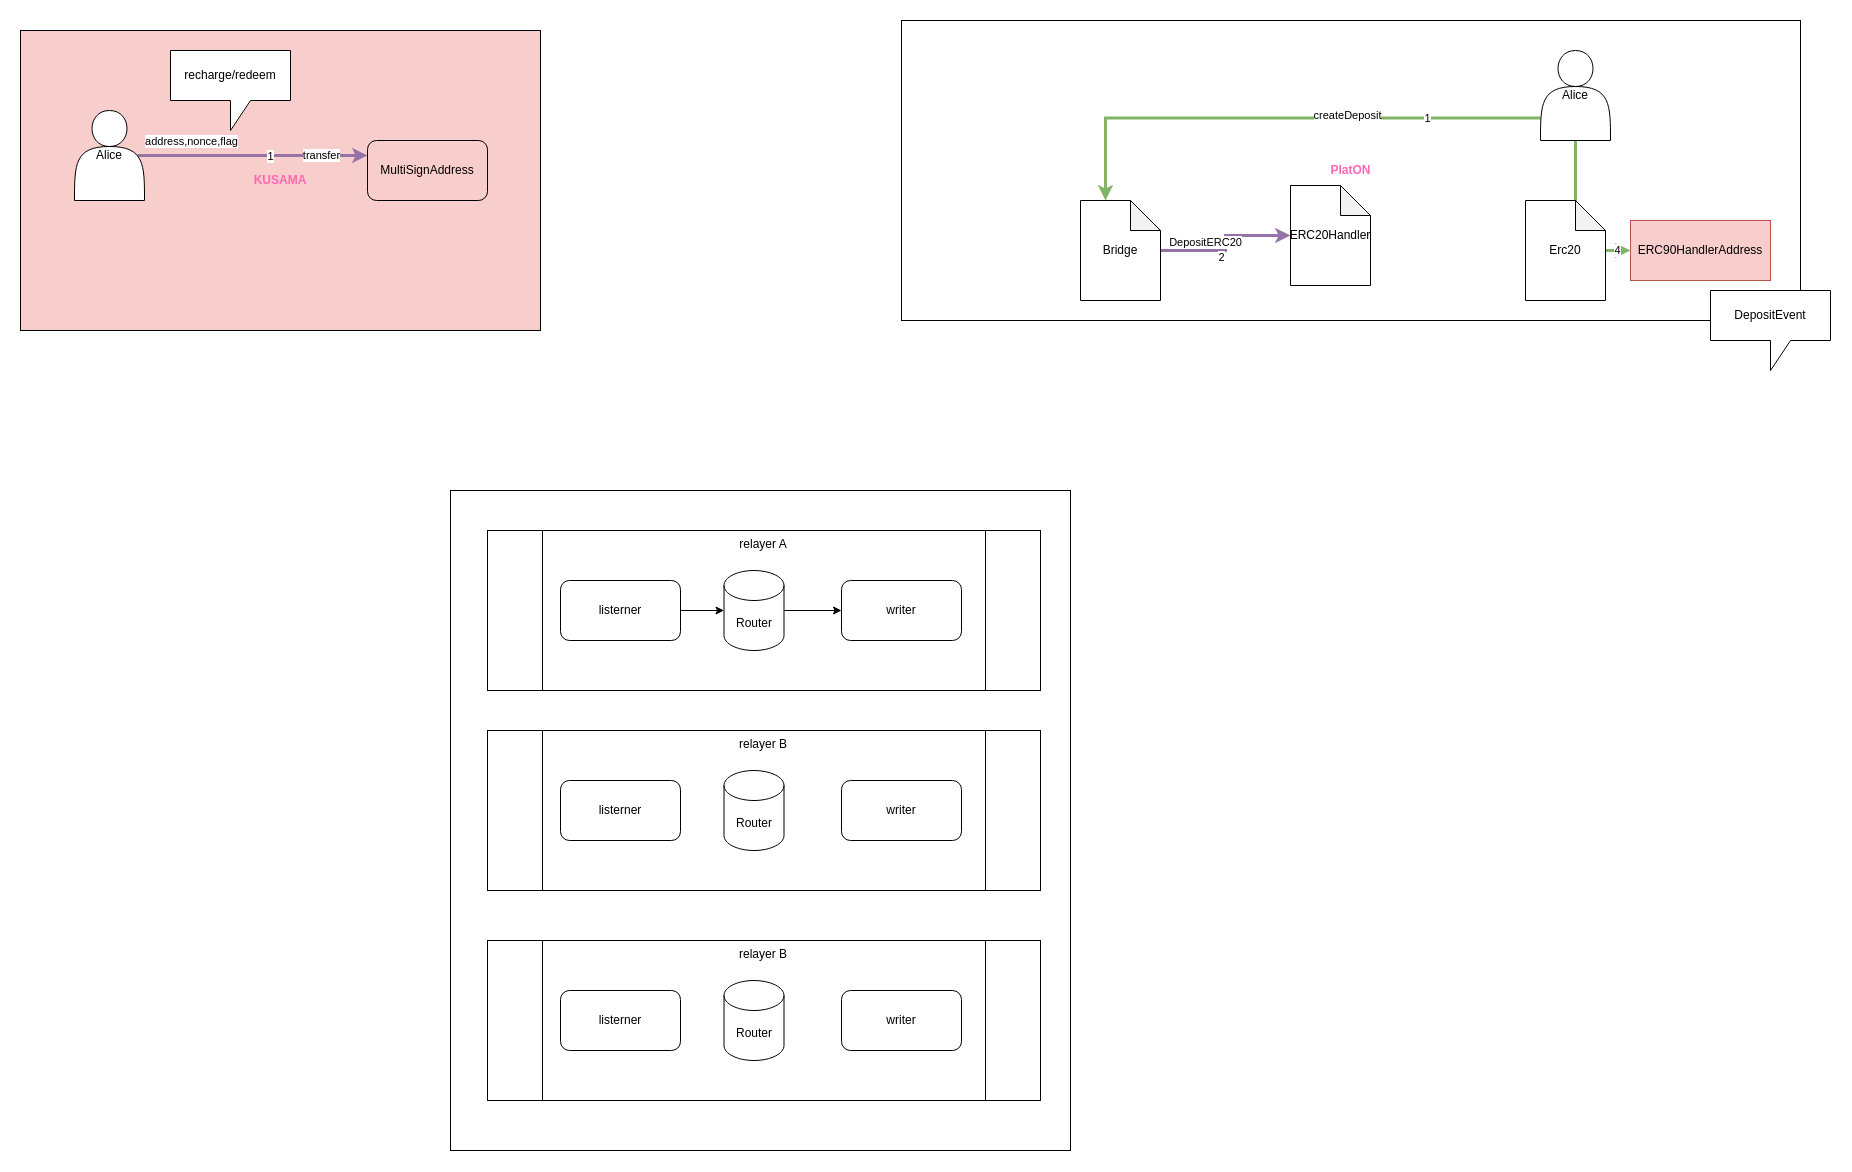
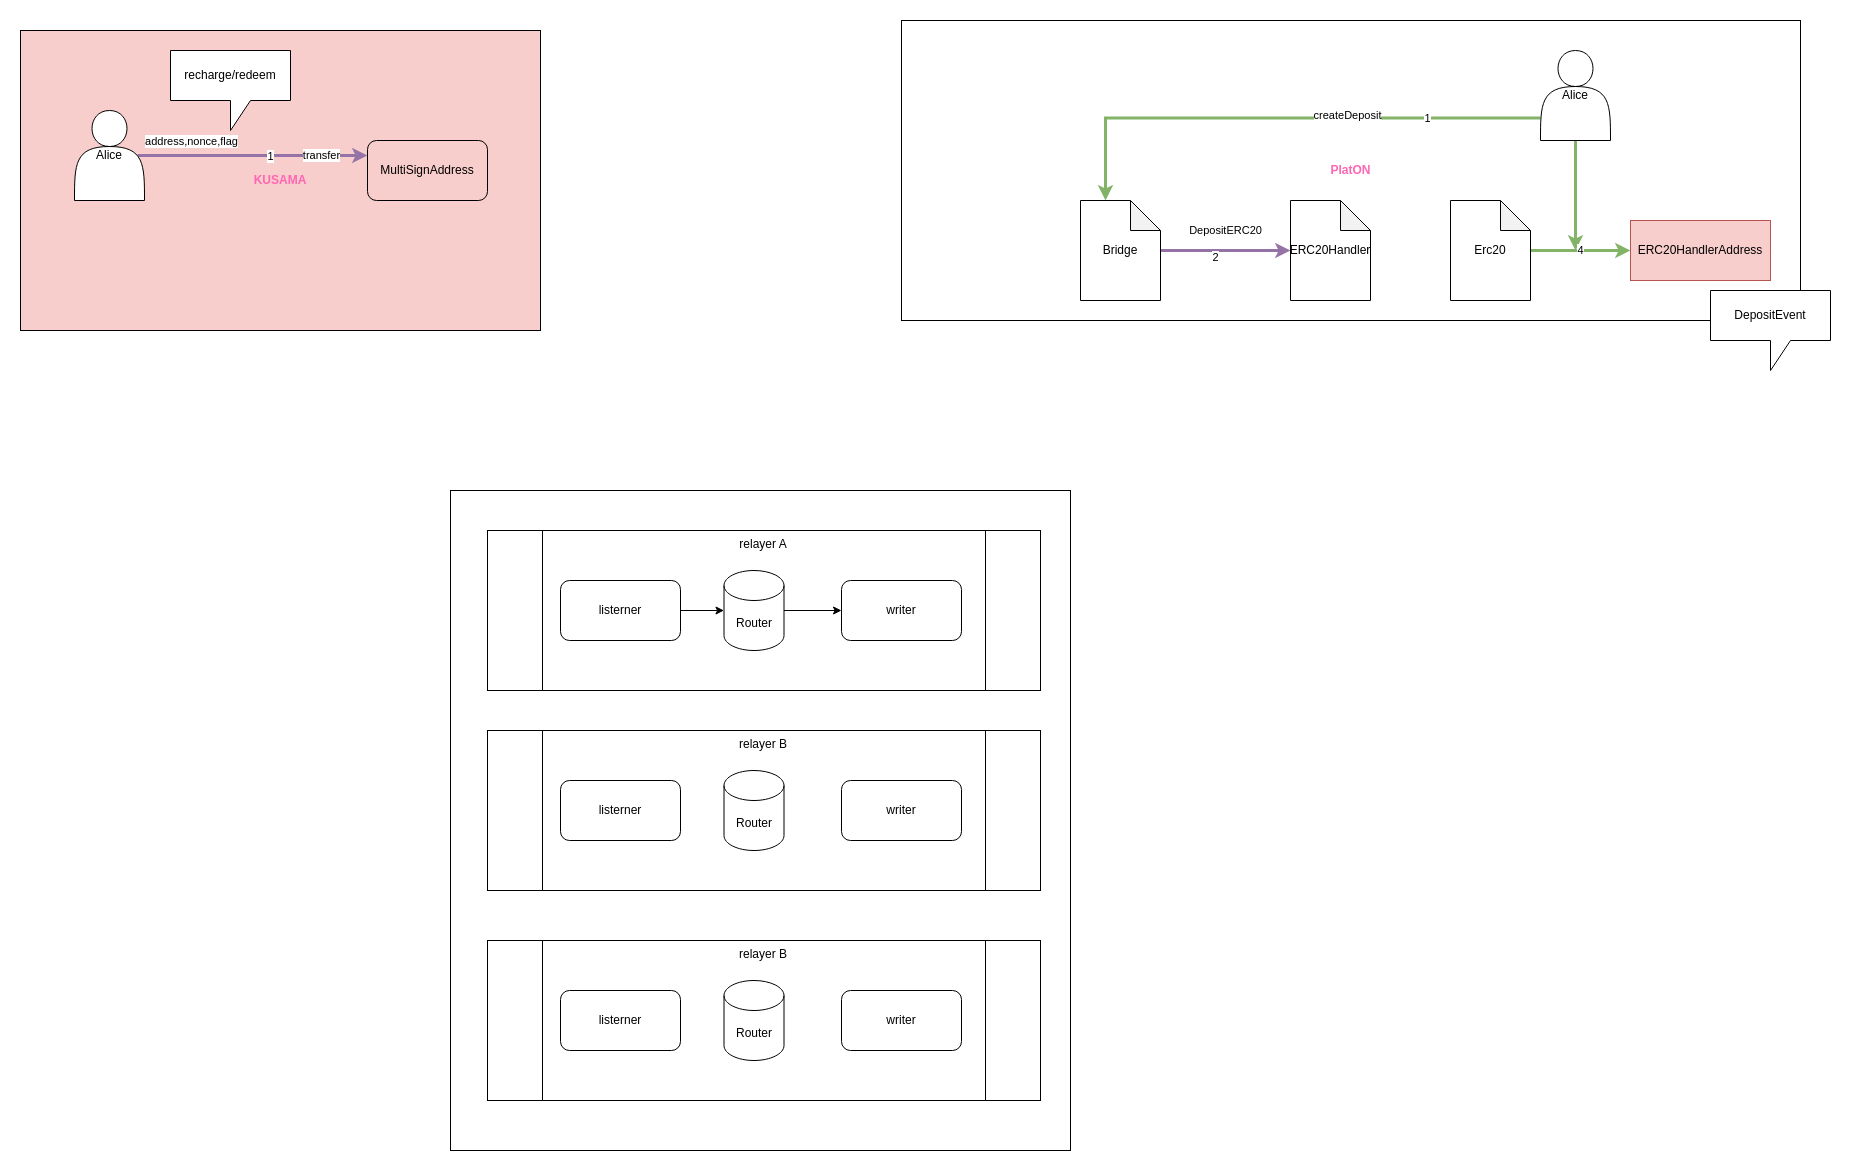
node "ERC20Handler": moved (1331, 236) -> (1331, 251)
node "Erc20": moved (1566, 251) -> (1491, 251)
node "ERC90HandlerAddress": label "ERC90HandlerAddress" -> "ERC20HandlerAddress"
